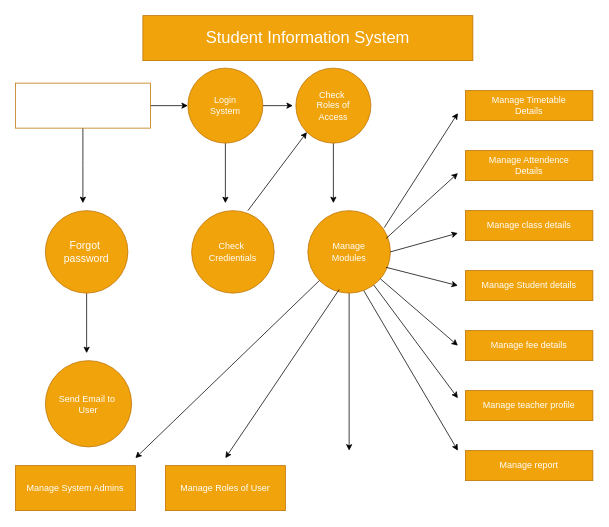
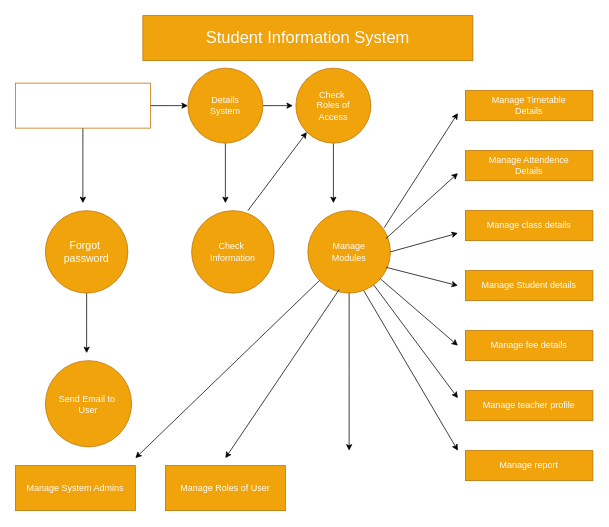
node "Login System": label "Login System" -> "Details System"
node "Check Credientials": label "Check Credientials" -> "Check Information"
